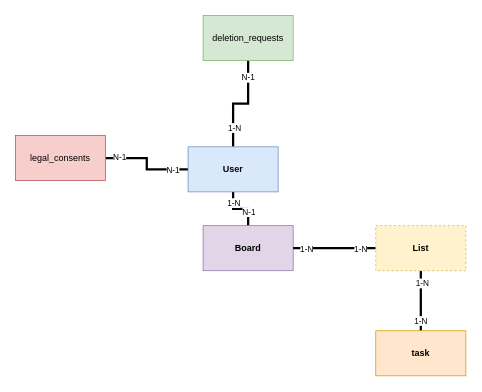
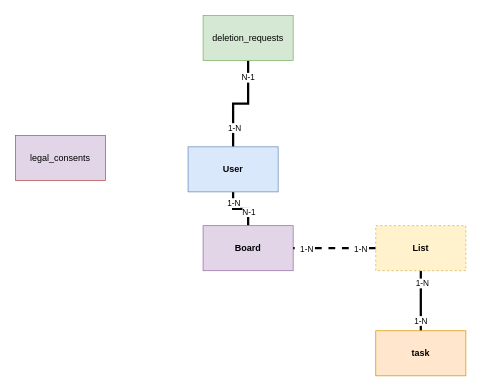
node "legal_consents": fillcolor #f8cecc -> #e1d5e7
edge "legal_consents" -- "User": removed, labels "N-1", "N-1"
edge "Board" -- "List": style solid -> dashed
